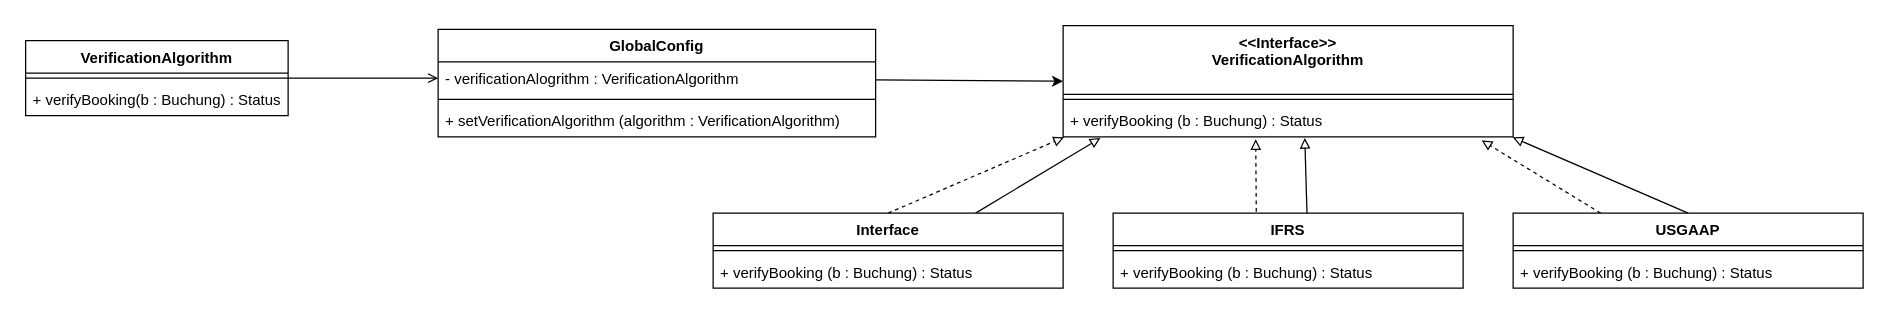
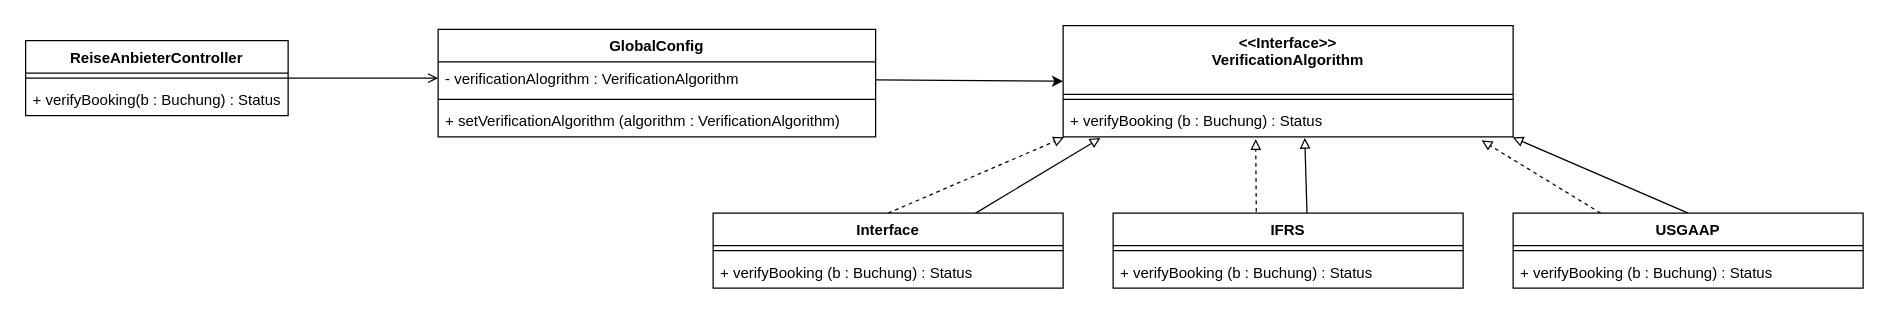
node "VerificationAlgorithm": label "VerificationAlgorithm" -> "ReiseAnbieterController"
